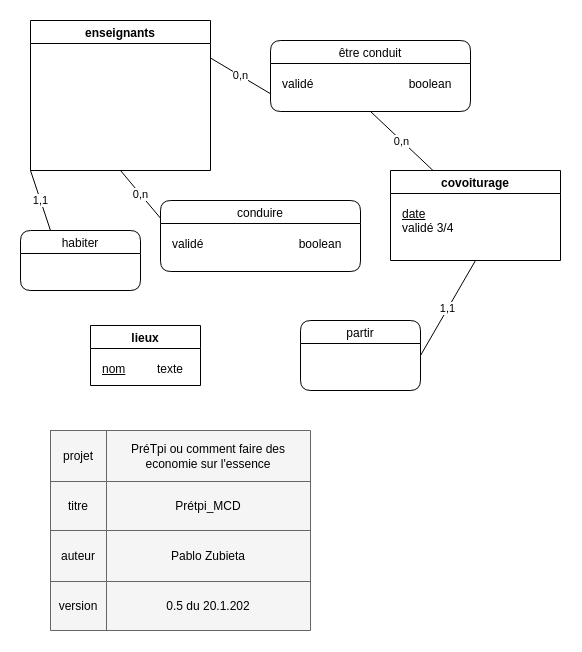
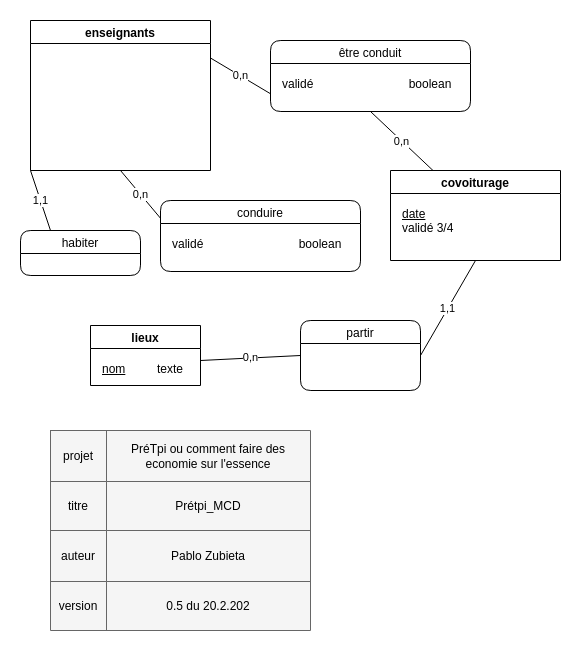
node "habiter": size 120x60 -> 120x45
edge "partir" -- "nom": added, label "0,n"
node "0.5 du 20.1.202": label "0.5 du 20.1.202" -> "0.5 du 20.2.202"
